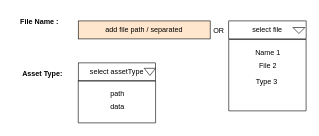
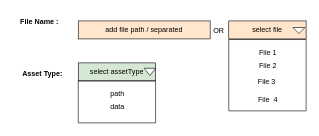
node "select file": fillcolor #ffffff -> #ffe6cc
node "Name 1": label "Name 1" -> "File 1"
node "select assetType": fillcolor #ffffff -> #d5e8d4
node "Type 3": label "Type 3" -> "File 3"
node "File 4": added
